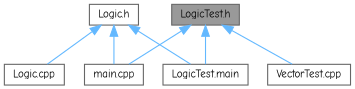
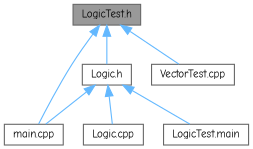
edge "LogicTest.main" -> "LogicTest.h": now "Logic.h" -> "LogicTest.h"
